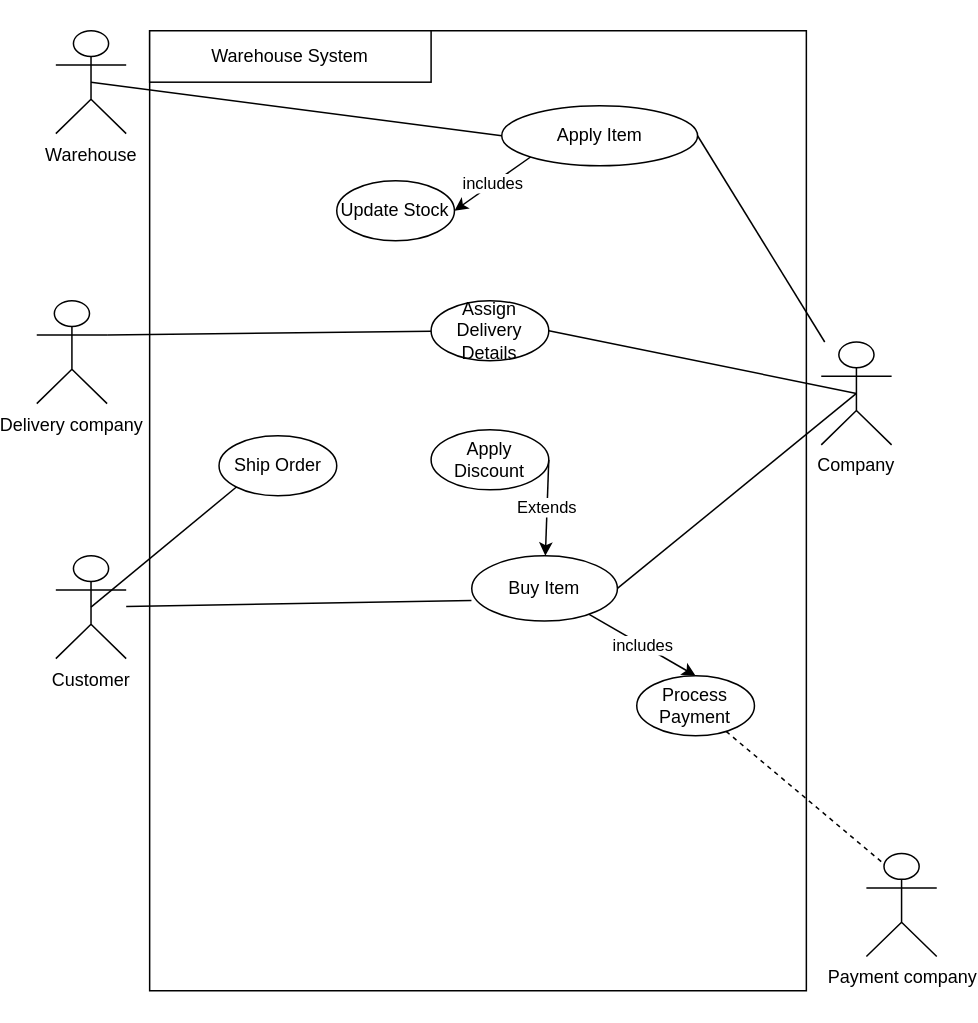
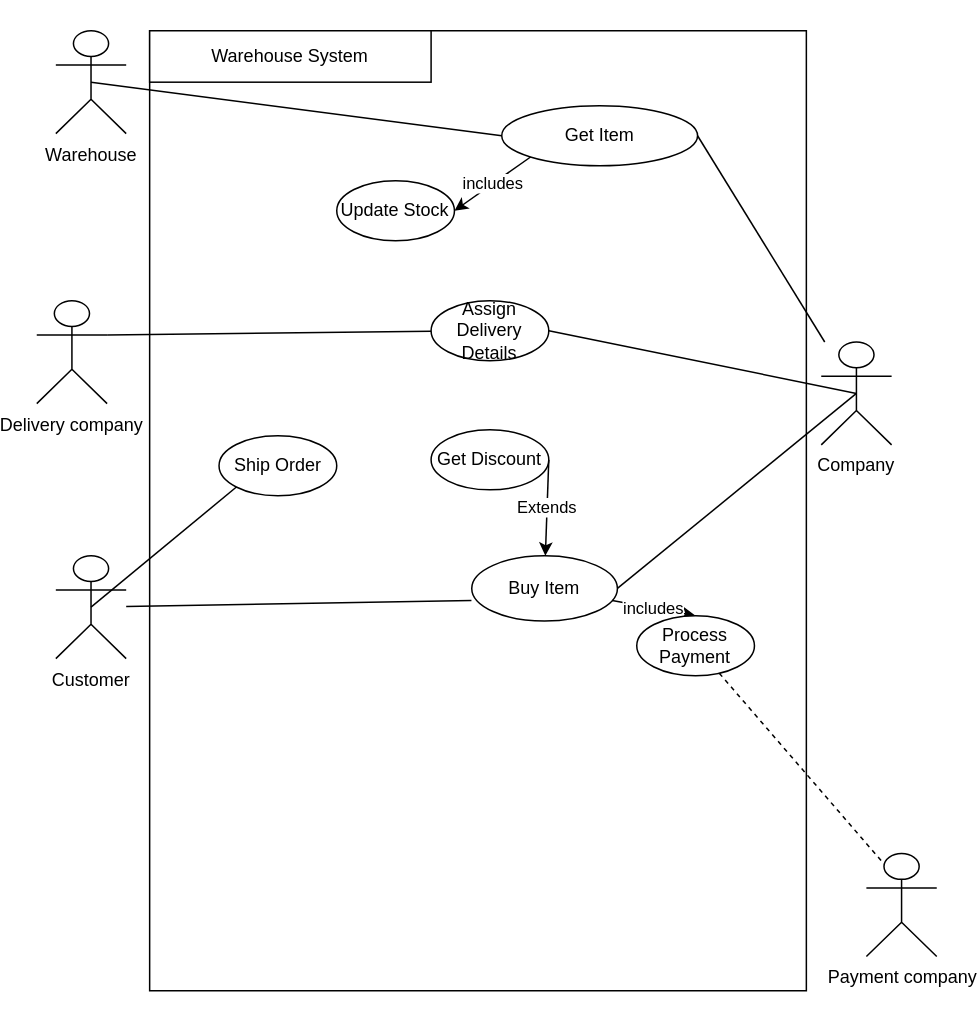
node "Apply Item": label "Apply Item" -> "Get Item"
node "Apply Discount": label "Apply Discount" -> "Get Discount"
node "Process Payment": moved (696, 706) -> (696, 646)
